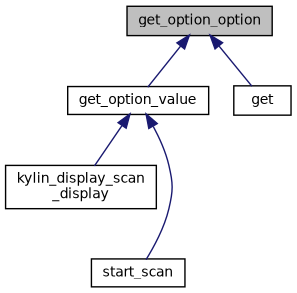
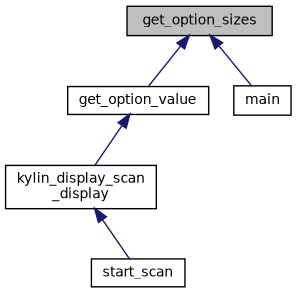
node "get_option_option": label "get_option_option" -> "get_option_sizes"
node "get": label "get" -> "main"
edge "start_scan" -> "get_option_value": now "start_scan" -> "kylin_display_scan _display"
